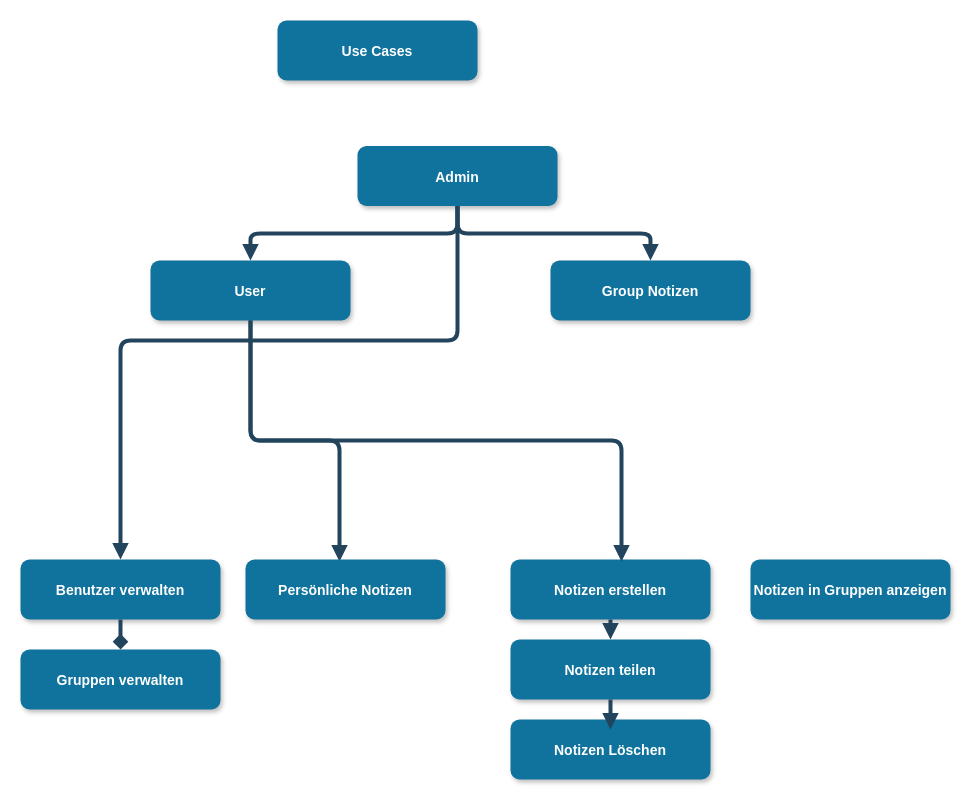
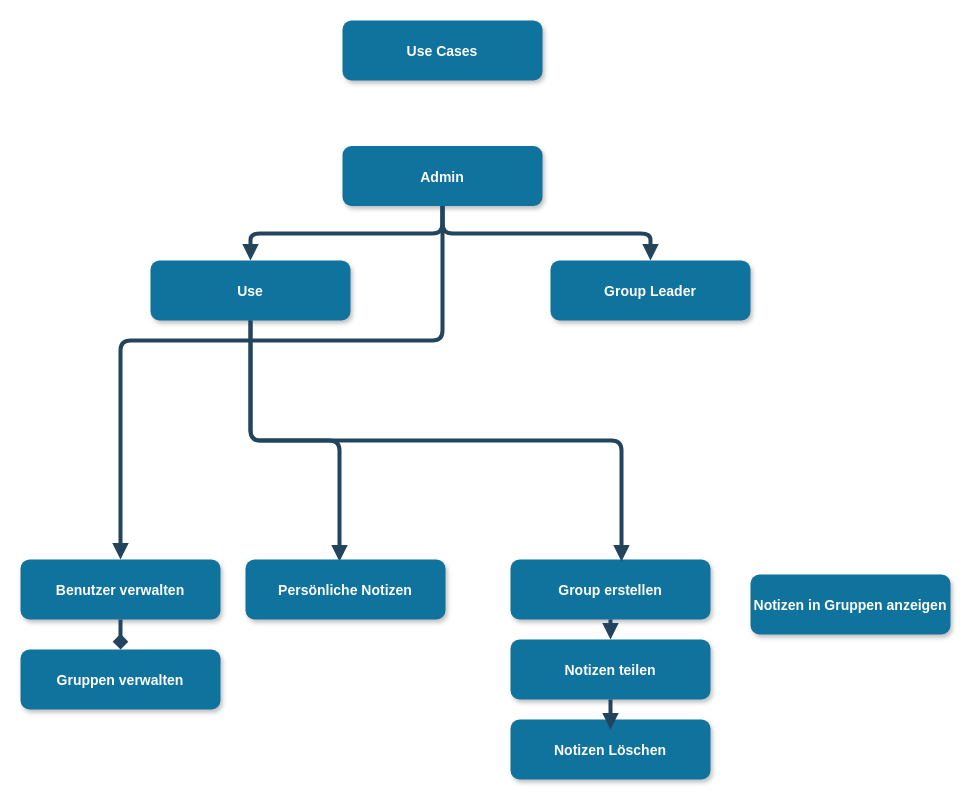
node "Use Cases": moved (378, 51) -> (443, 51)
node "Admin": moved (458, 176) -> (443, 176)
node "User": label "User" -> "Use"
node "Group Notizen": label "Group Notizen" -> "Group Leader"
node "Notizen erstellen": label "Notizen erstellen" -> "Group erstellen"
node "Notizen in Gruppen anzeigen": moved (851, 590) -> (851, 605)
